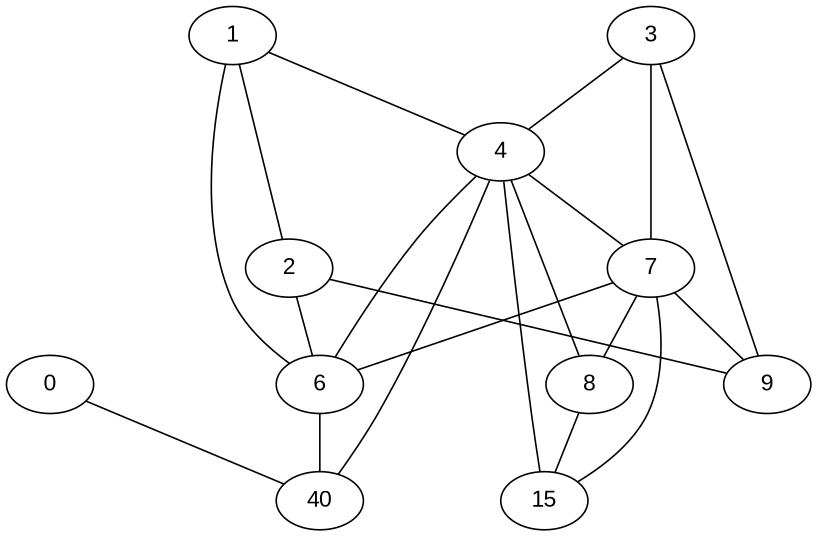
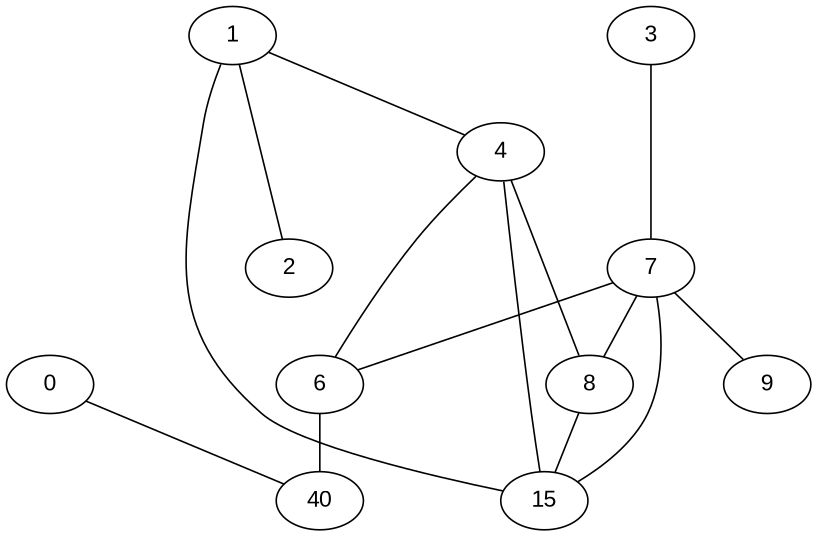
edge "3" -- "4": removed
edge "4" -- "7": removed
edge "3" -- "9": removed
edge "1" -- "6": now "1" -- "15"
edge "2" -- "6": removed
edge "2" -- "9": removed
edge "4" -- "40": removed
